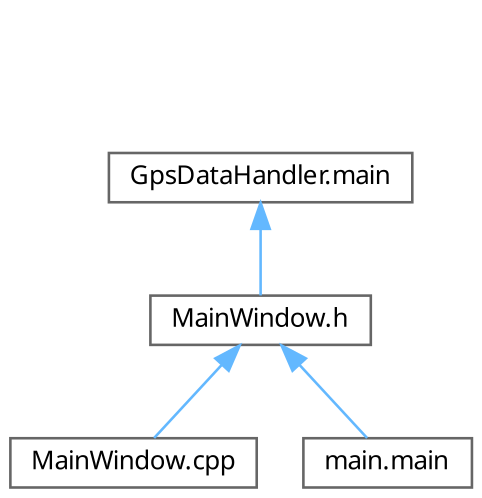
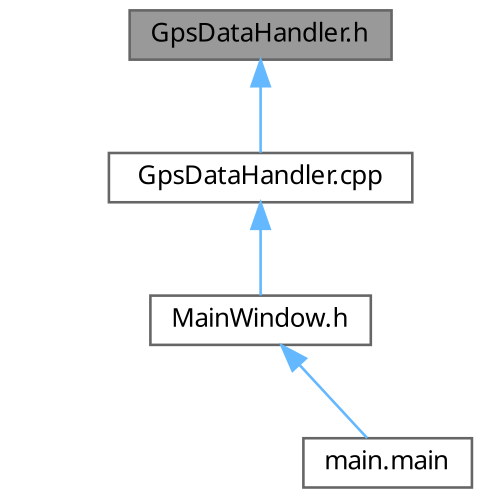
node "GpsDataHandler.h": added
node "GpsDataHandler.main": label "GpsDataHandler.main" -> "GpsDataHandler.cpp"
node "MainWindow.cpp": removed
